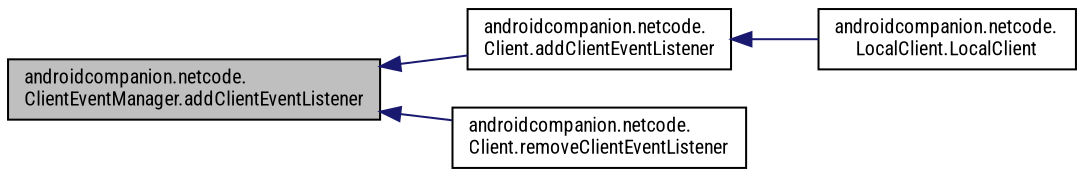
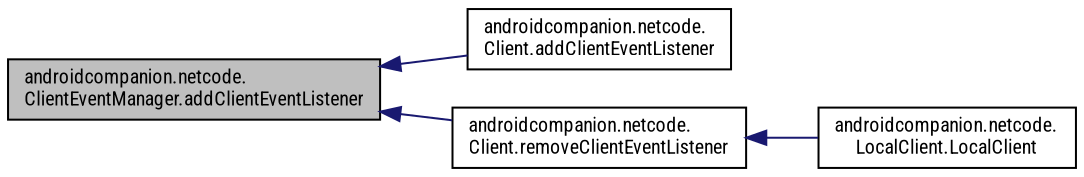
edge "androidcompanion.netcode. LocalClient.LocalClient" -> "androidcompanion.netcode. Client.addClientEventListener": now "androidcompanion.netcode. LocalClient.LocalClient" -> "androidcompanion.netcode. Client.removeClientEventListener"
